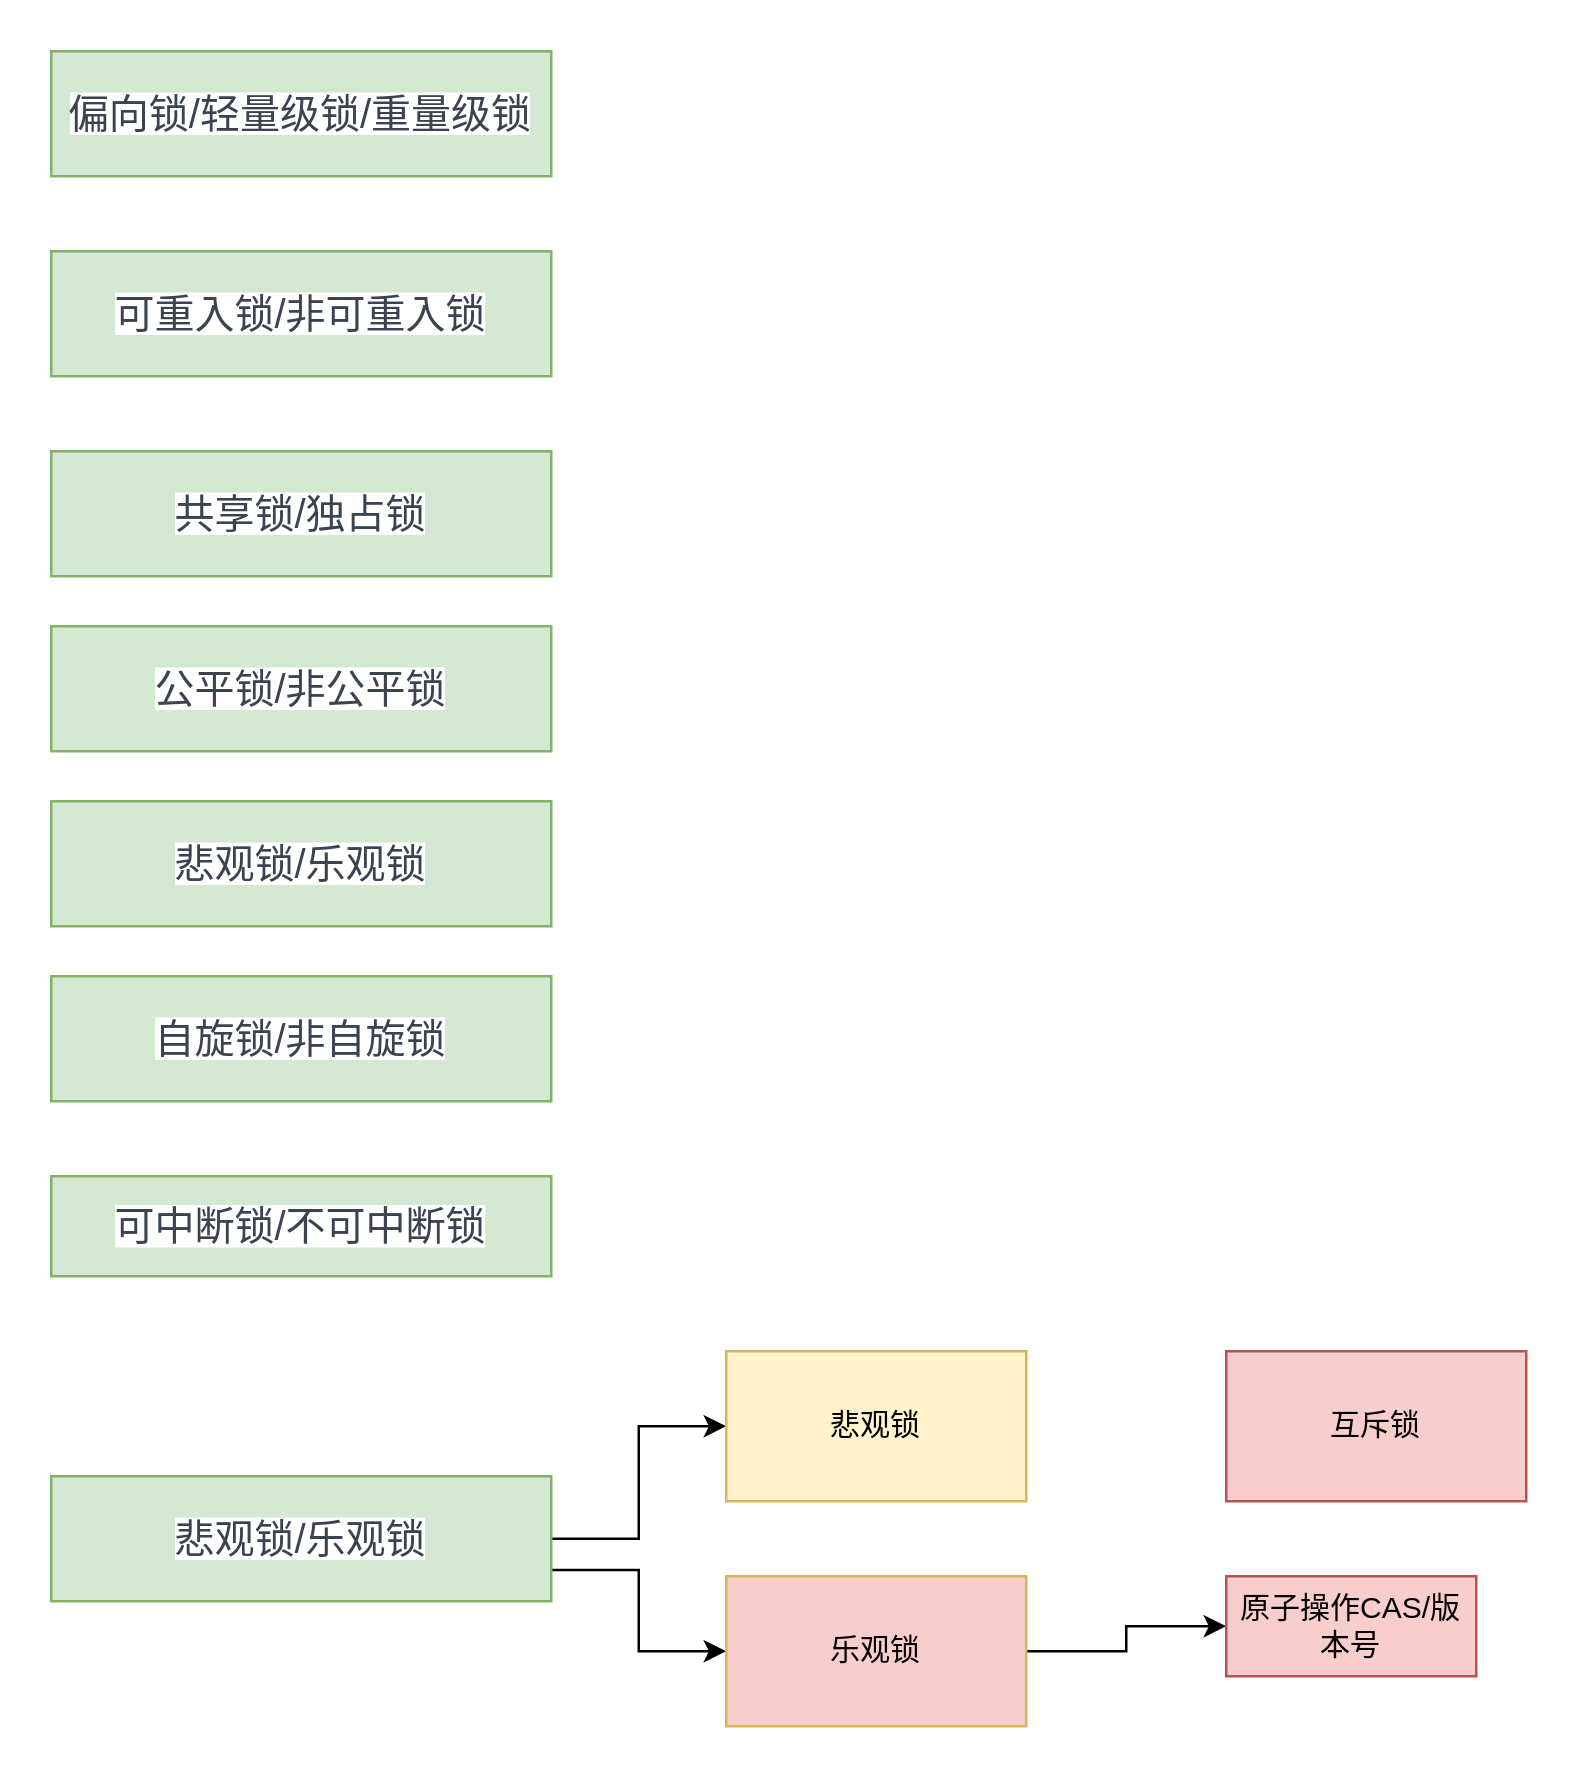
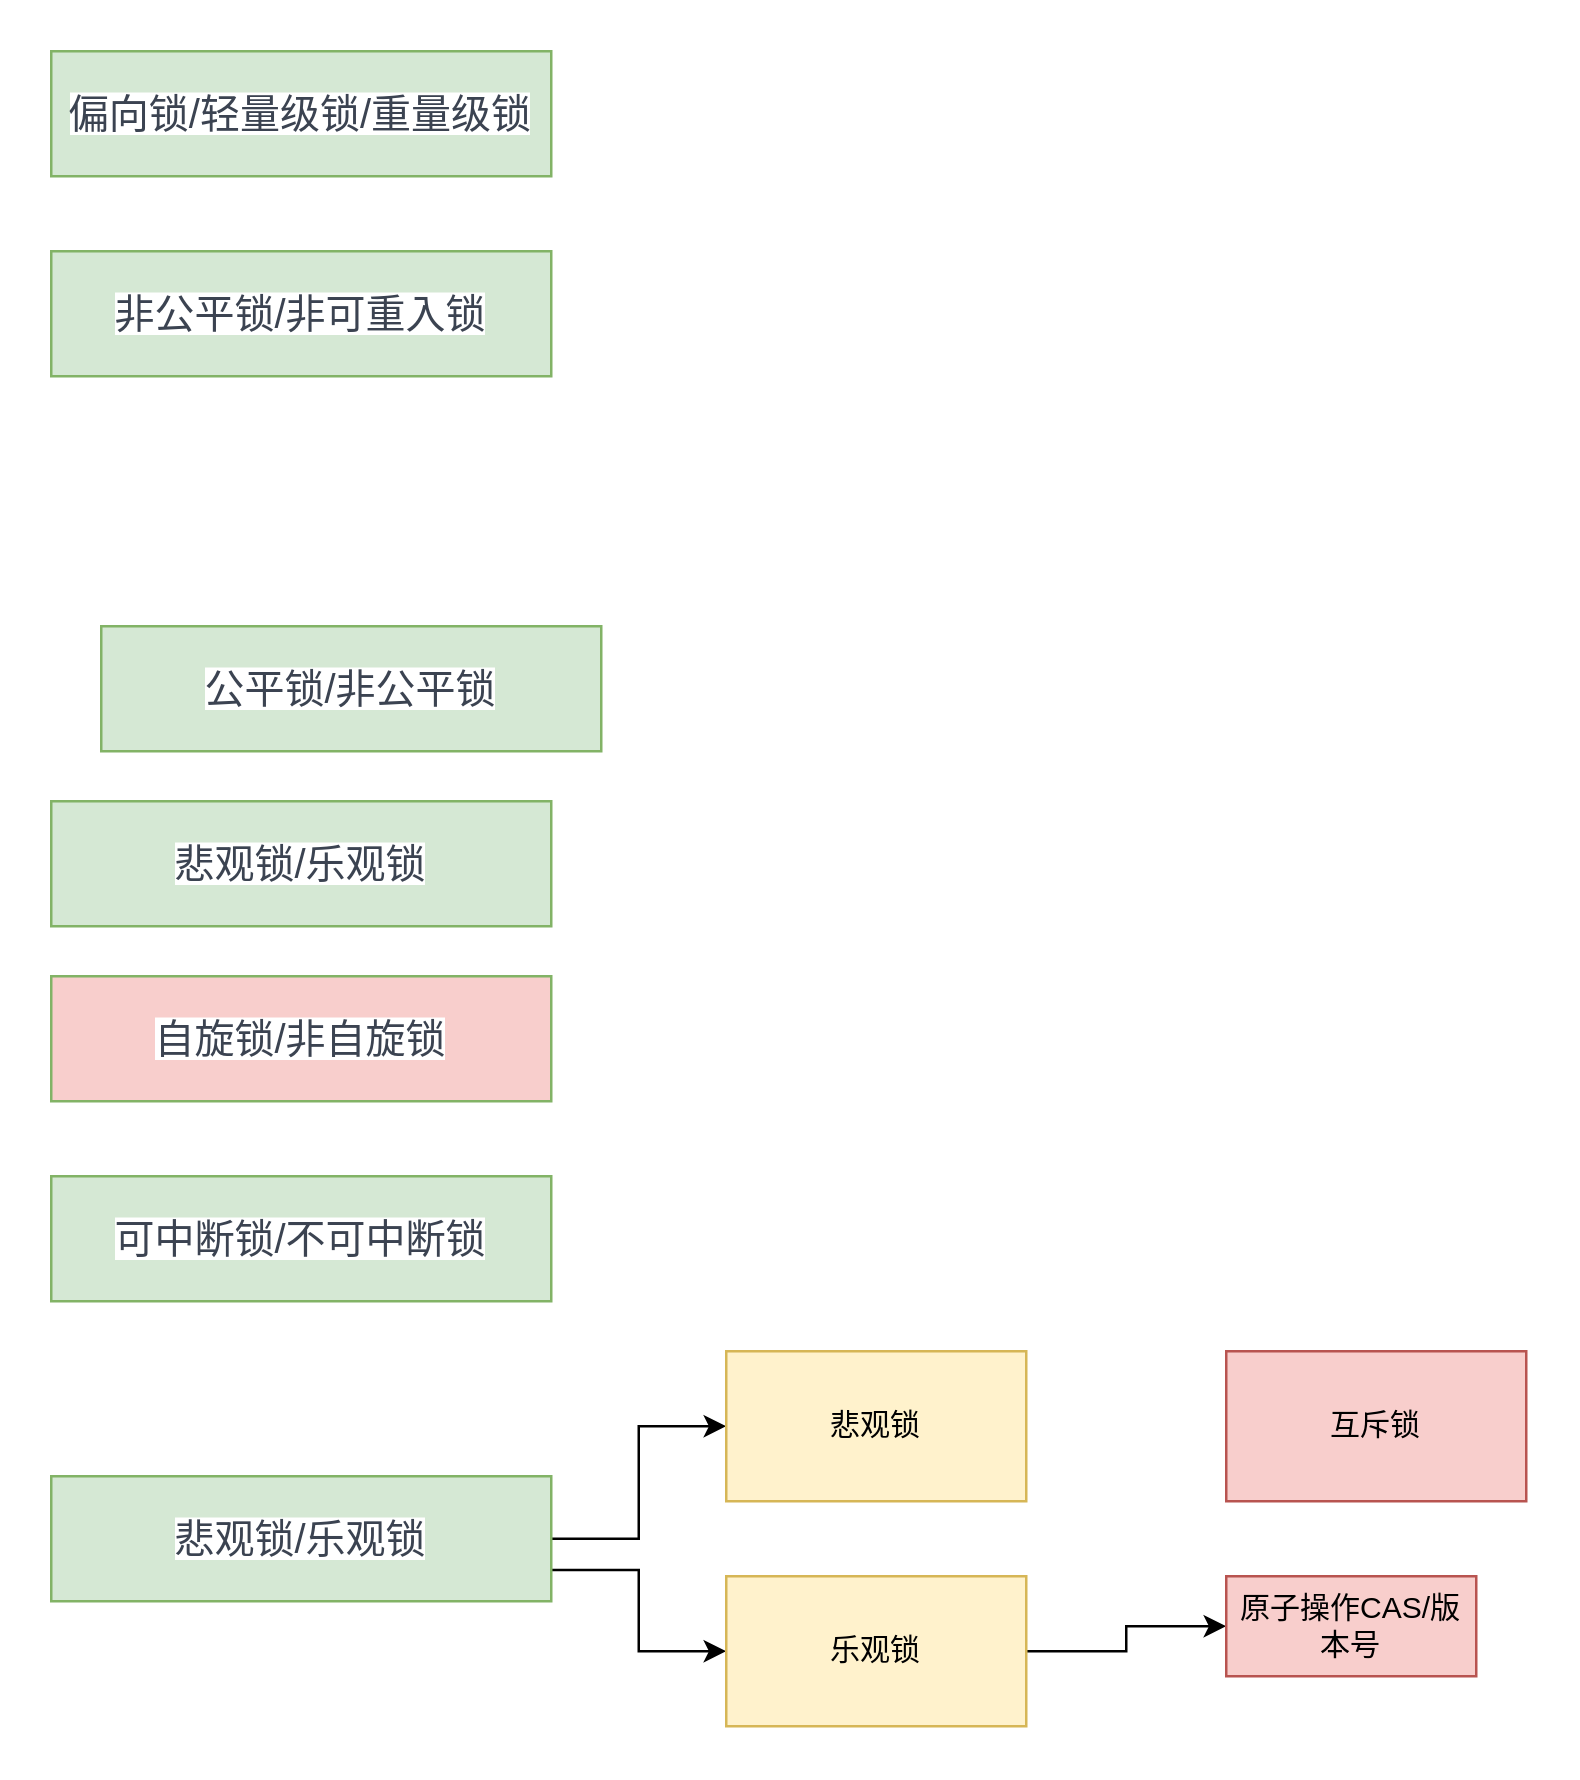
node "可重入锁/非可重入锁": label "可重入锁/非可重入锁" -> "非公平锁/非可重入锁"
node "共享锁/独占锁": removed
node "公平锁/非公平锁": moved (301, 689) -> (351, 689)
node "自旋锁/非自旋锁": fillcolor #d5e8d4 -> #f8cecc
node "可中断锁/不可中断锁": size 500x100 -> 500x125
node "乐观锁": fillcolor #f8cecc -> #fff2cc
